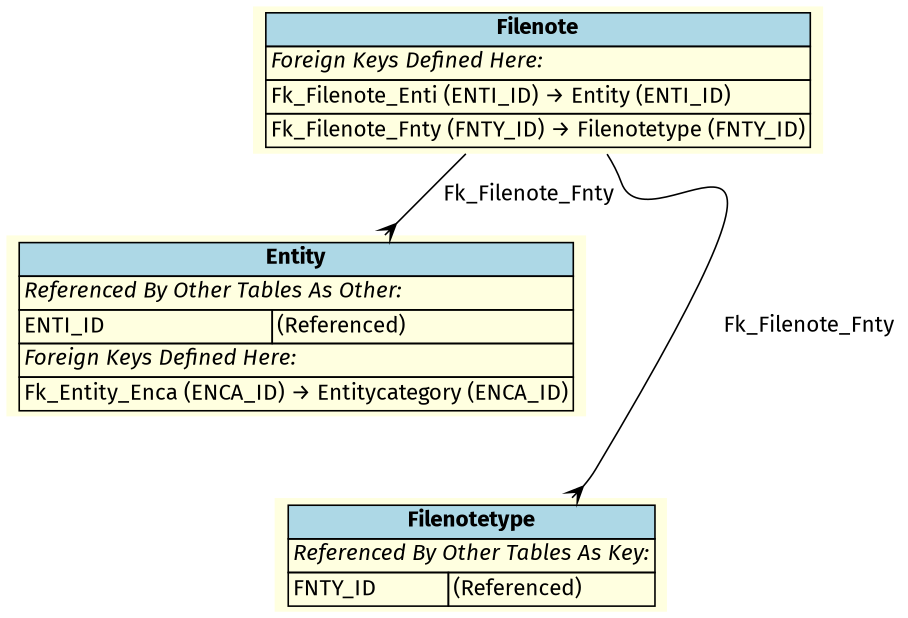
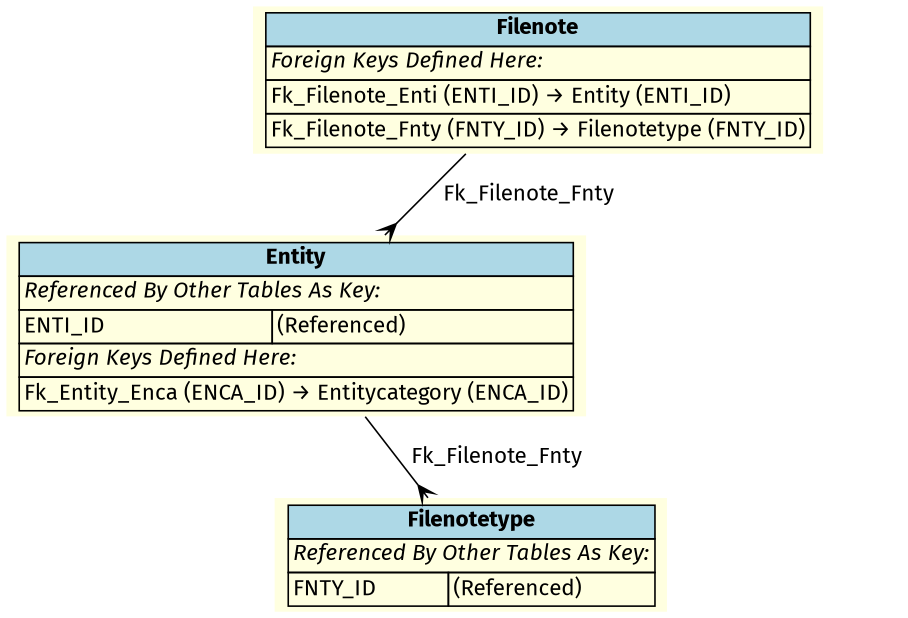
edge "Filenote" -- "Filenotetype": now "Entity" -- "Filenotetype"
node "Entity": text "Referenced By Other Tables As Other:" -> "Referenced By Other Tables As Key:"
